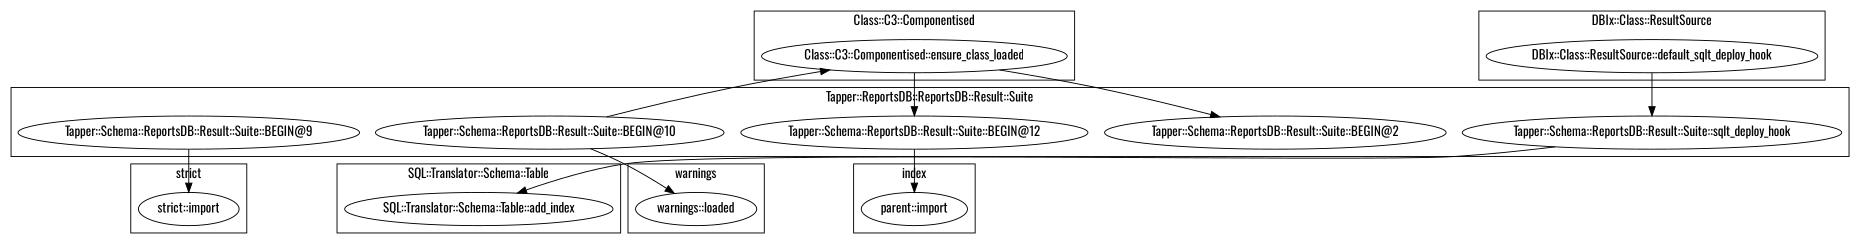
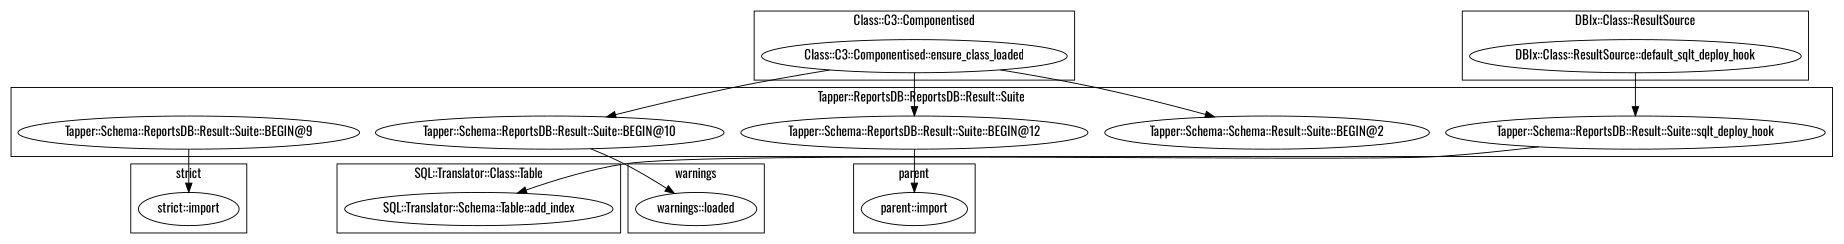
edge "Tapper::Schema::ReportsDB::Result::Suite::BEGIN@10" -> "Class::C3::Componentised::ensure_class_loaded": reversed
node "Tapper::Schema::ReportsDB::Result::Suite::BEGIN@2": label "Tapper::Schema::ReportsDB::Result::Suite::BEGIN@2" -> "Tapper::Schema::Schema::Result::Suite::BEGIN@2"
cluster "SQL::Translator::Schema::Table": label "SQL::Translator::Schema::Table" -> "SQL::Translator::Class::Table"
cluster "index": label "index" -> "parent"
